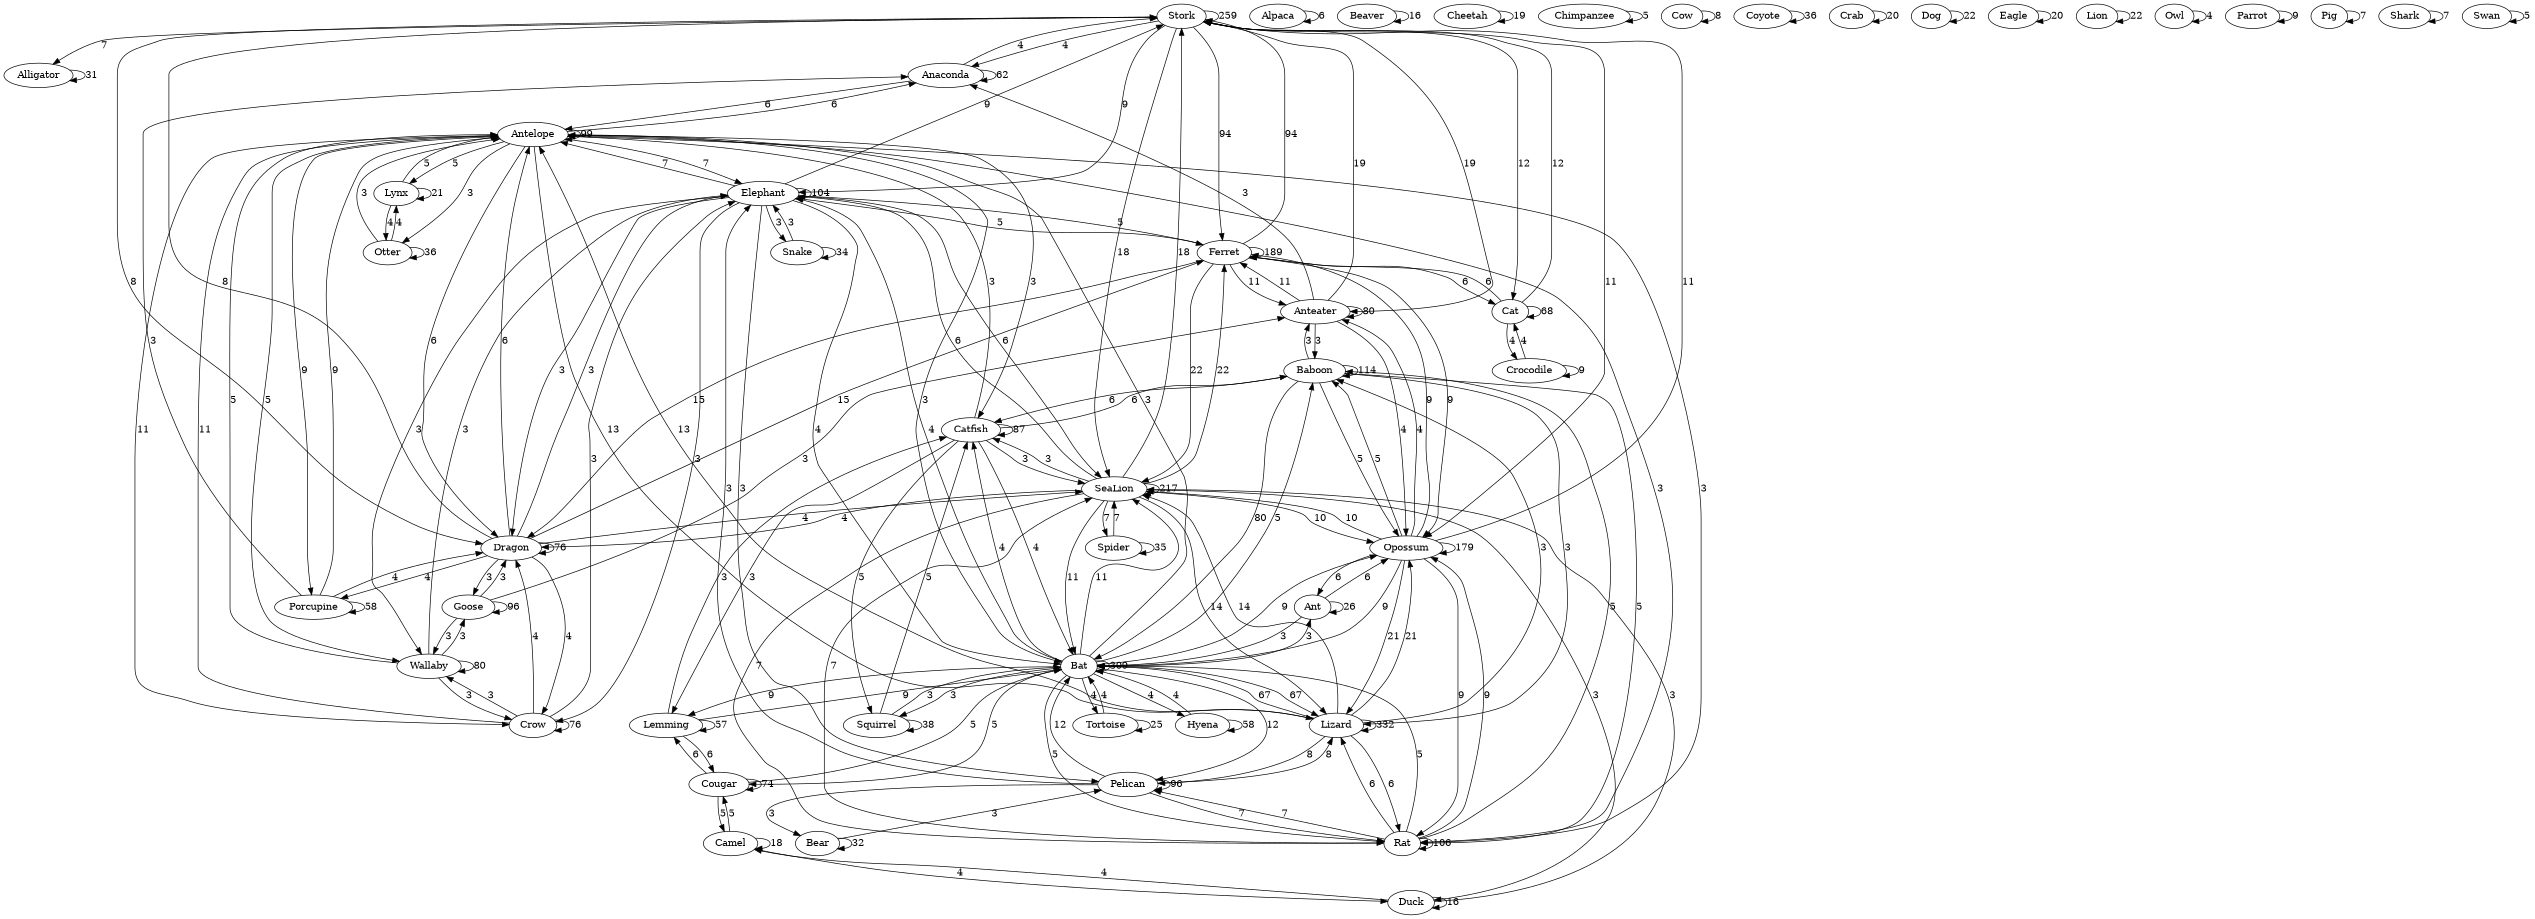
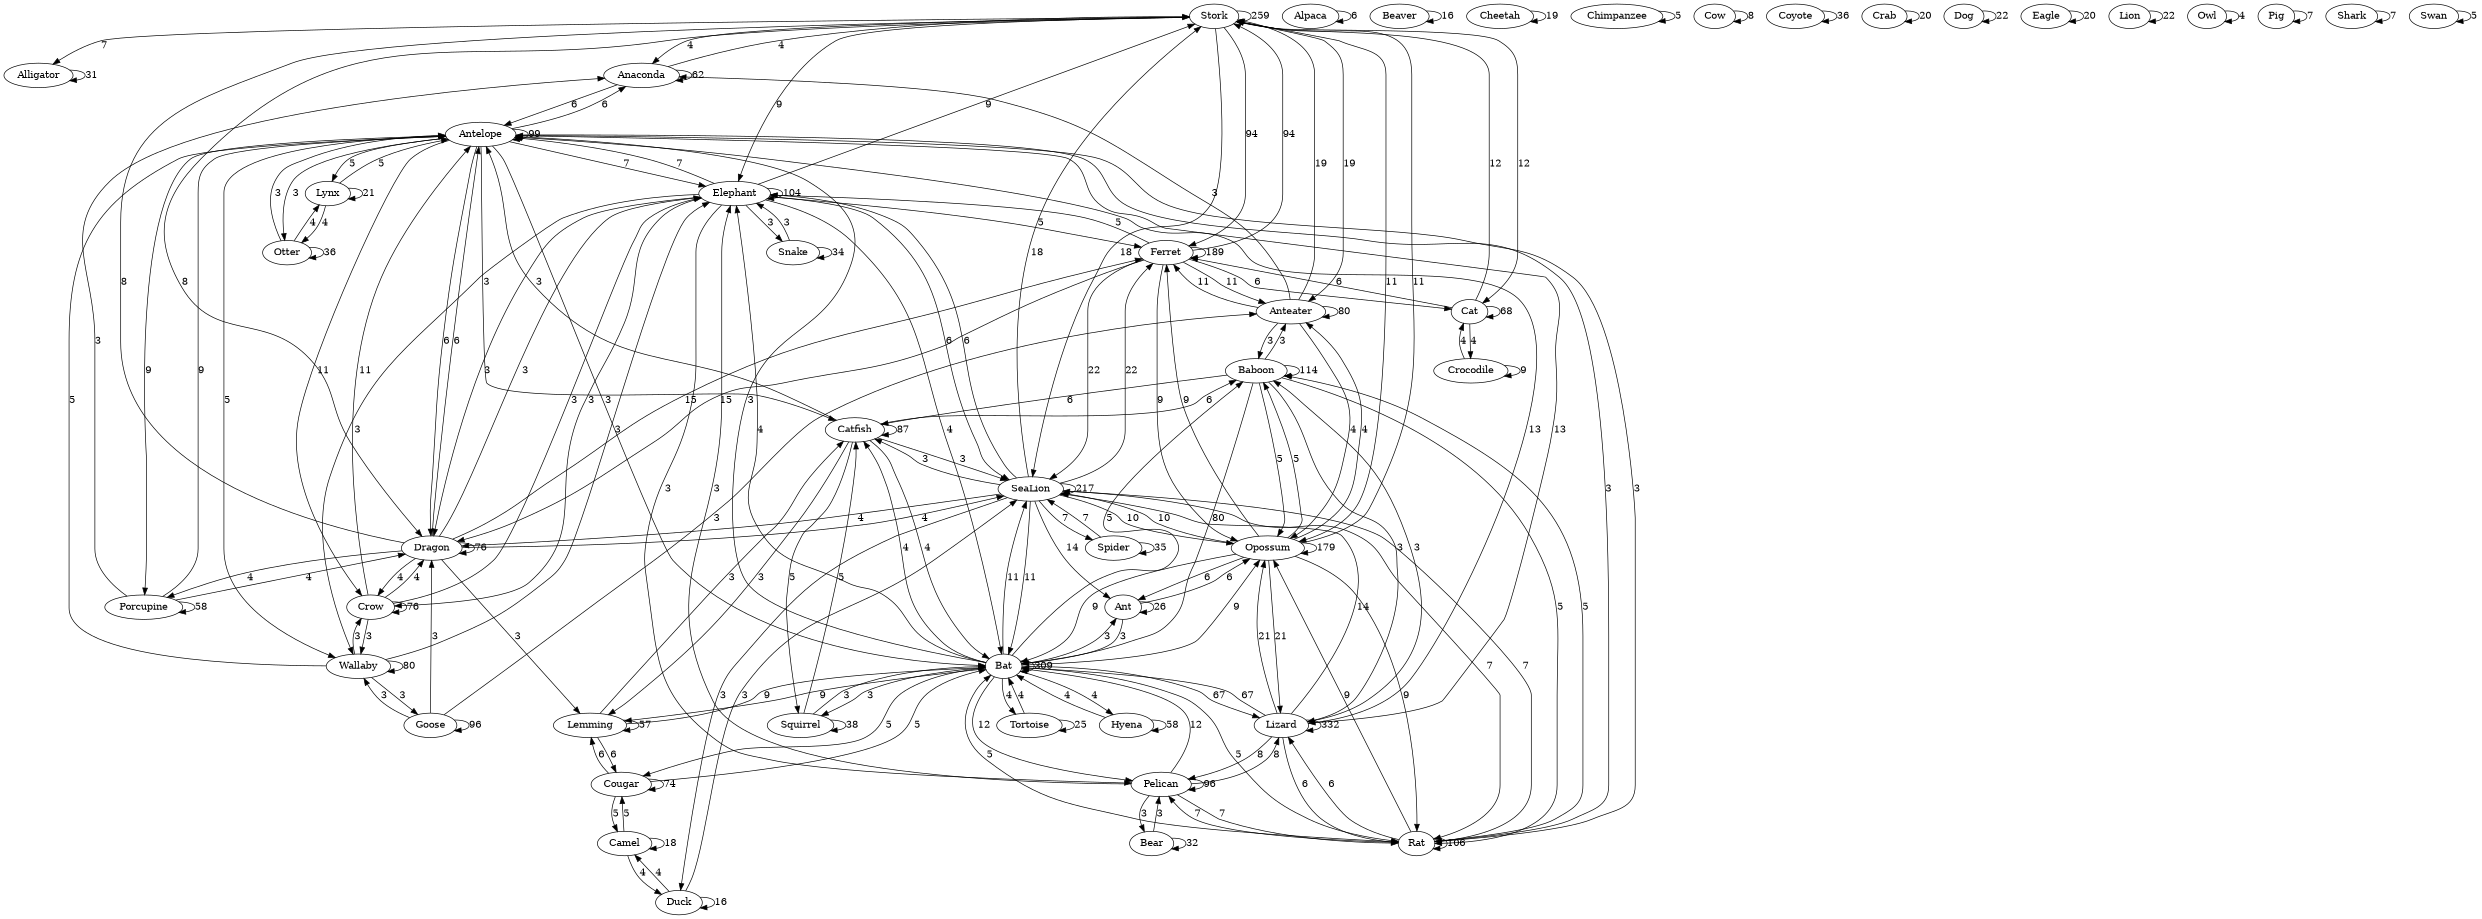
node "Parrot": removed
edge "Dragon" -> "Goose": now "Dragon" -> "Lemming"
edge "SeaLion" -> "Lizard": now "SeaLion" -> "Ant"
